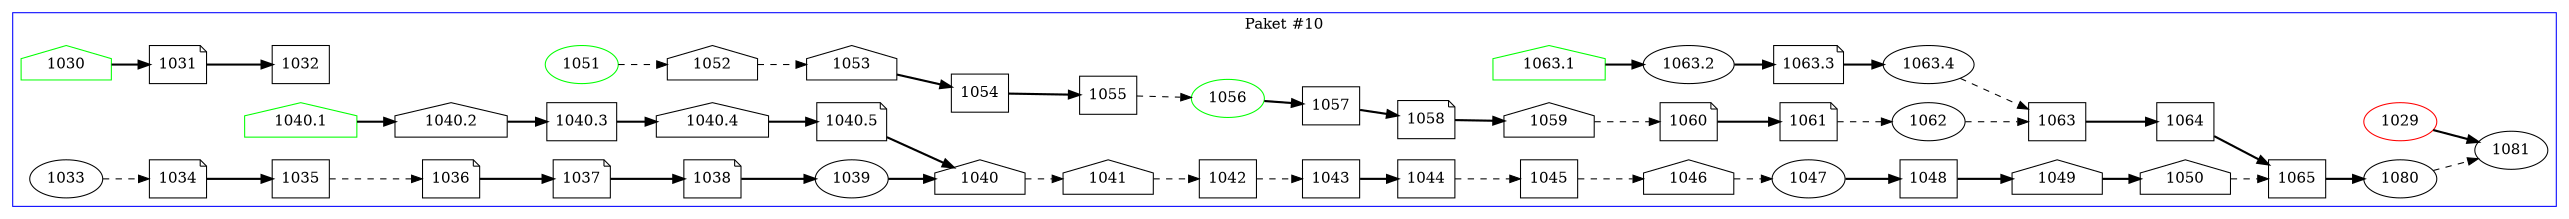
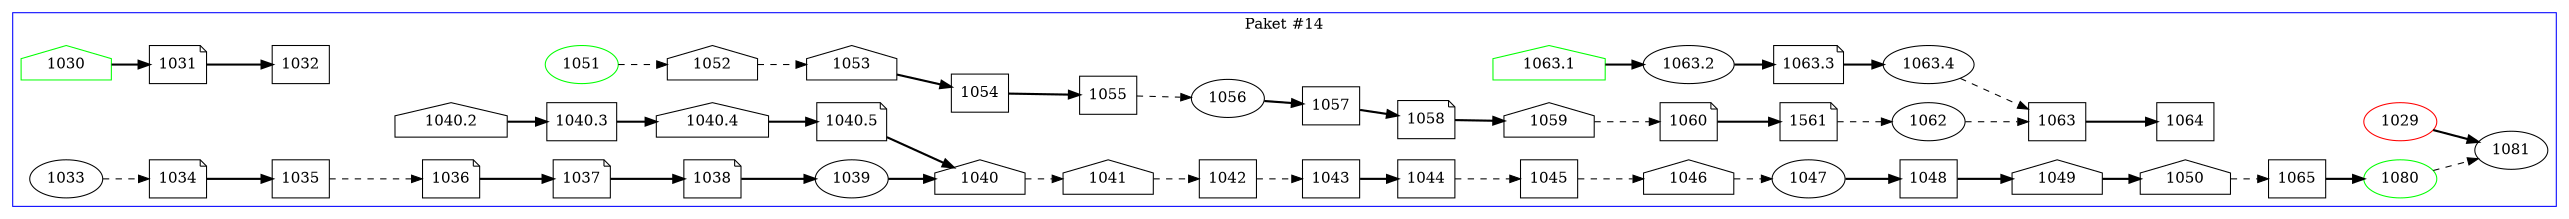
cluster "Paket #10": label "Paket #10" -> "Paket #14"
node "1056": color green -> black
node "1040.1": removed
node "1061": label "1061" -> "1561"
edge "1064" -> "1065": removed
node "1080": color black -> green
